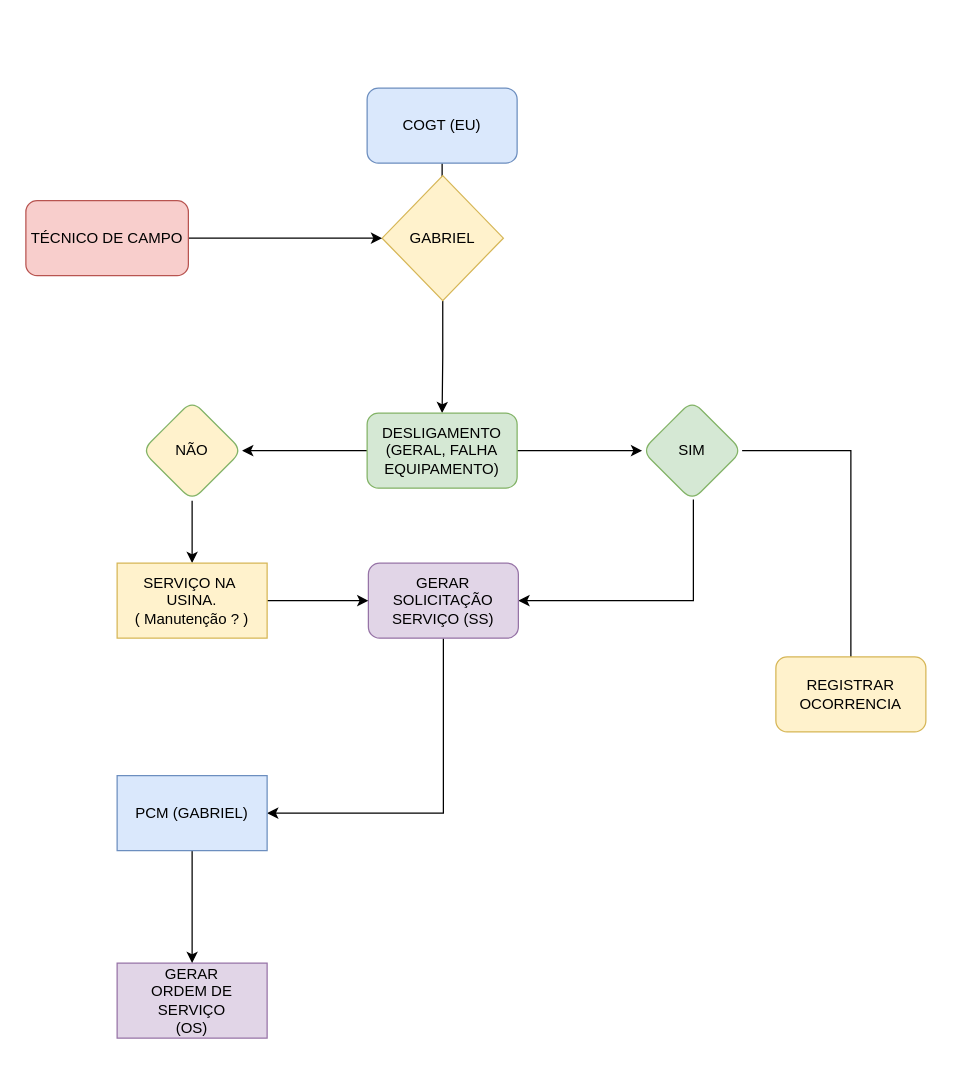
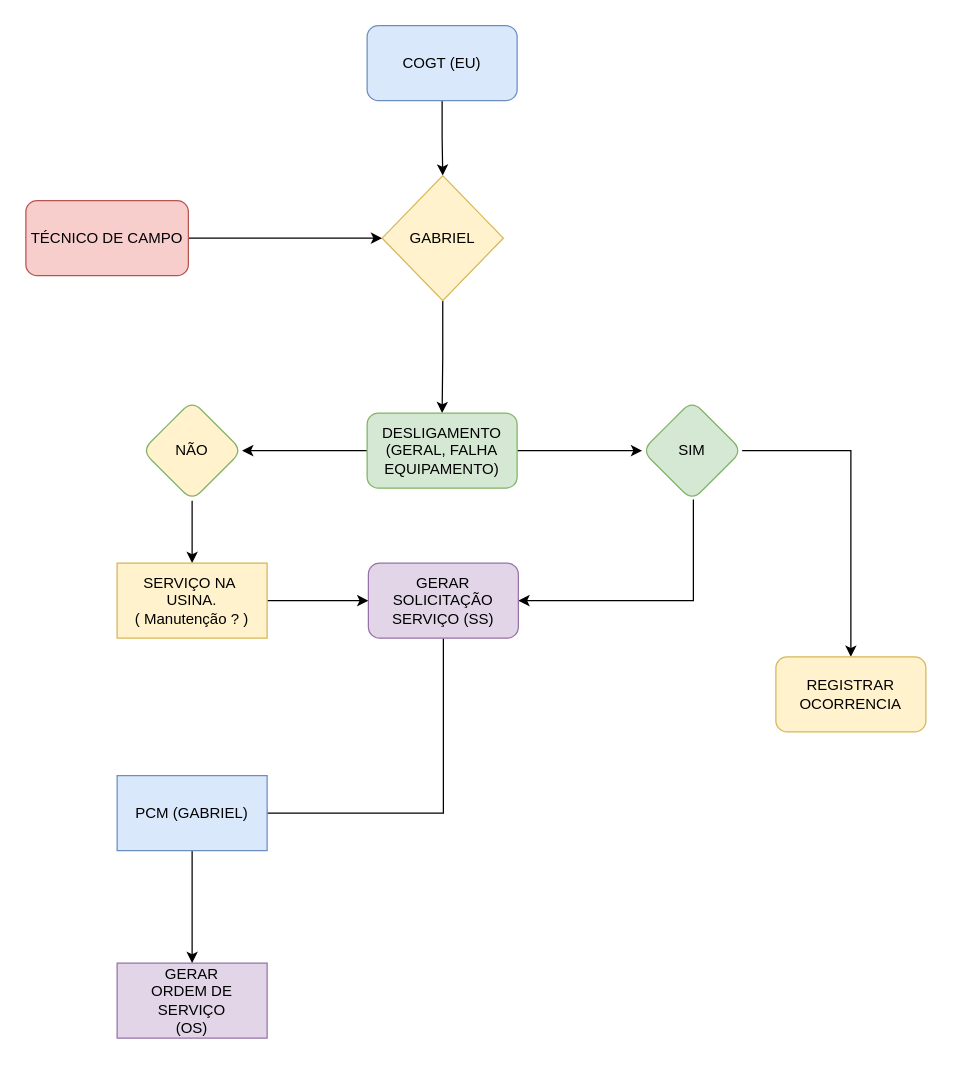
node "COGT (EU)": moved (442, 126) -> (442, 63)
edge "SIM" -- "REGISTRAR OCORRENCIA": arrowhead none -> classic
edge "GERAR SOLICITAÇÃO SERVIÇO (SS)" -> "PCM (GABRIEL)": arrowhead classic -> none
